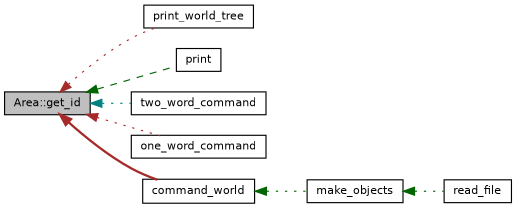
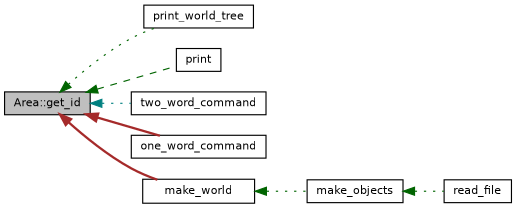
edge "print_world_tree" -> "Area::get_id": color brown -> darkgreen
edge "one_word_command" -> "Area::get_id": style dotted -> bold
node "command_world": label "command_world" -> "make_world"
